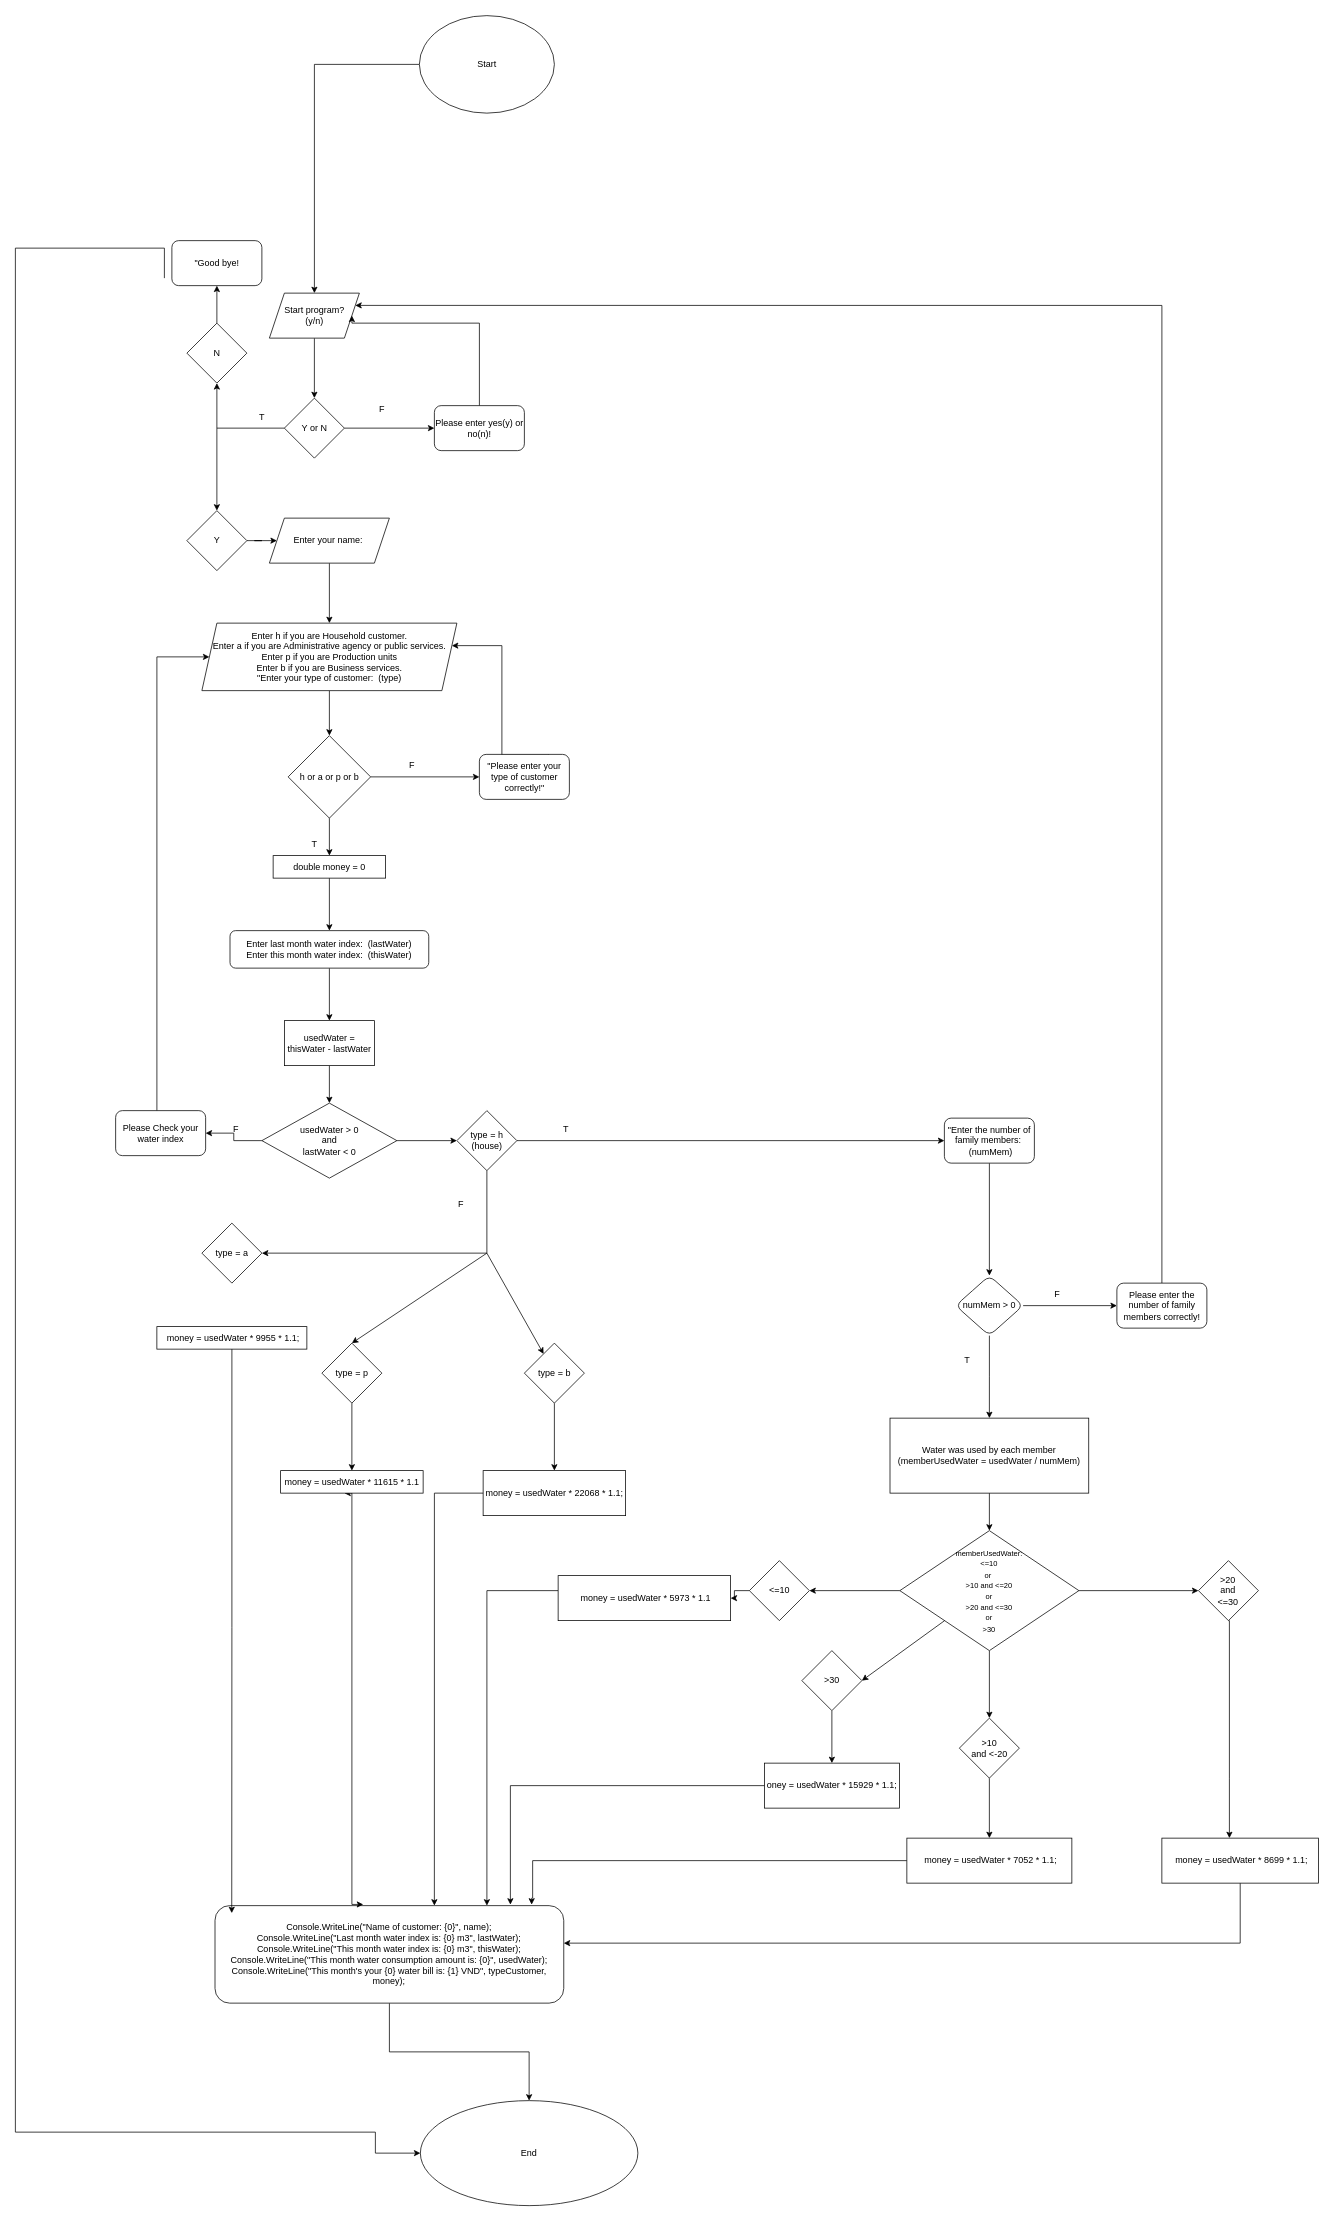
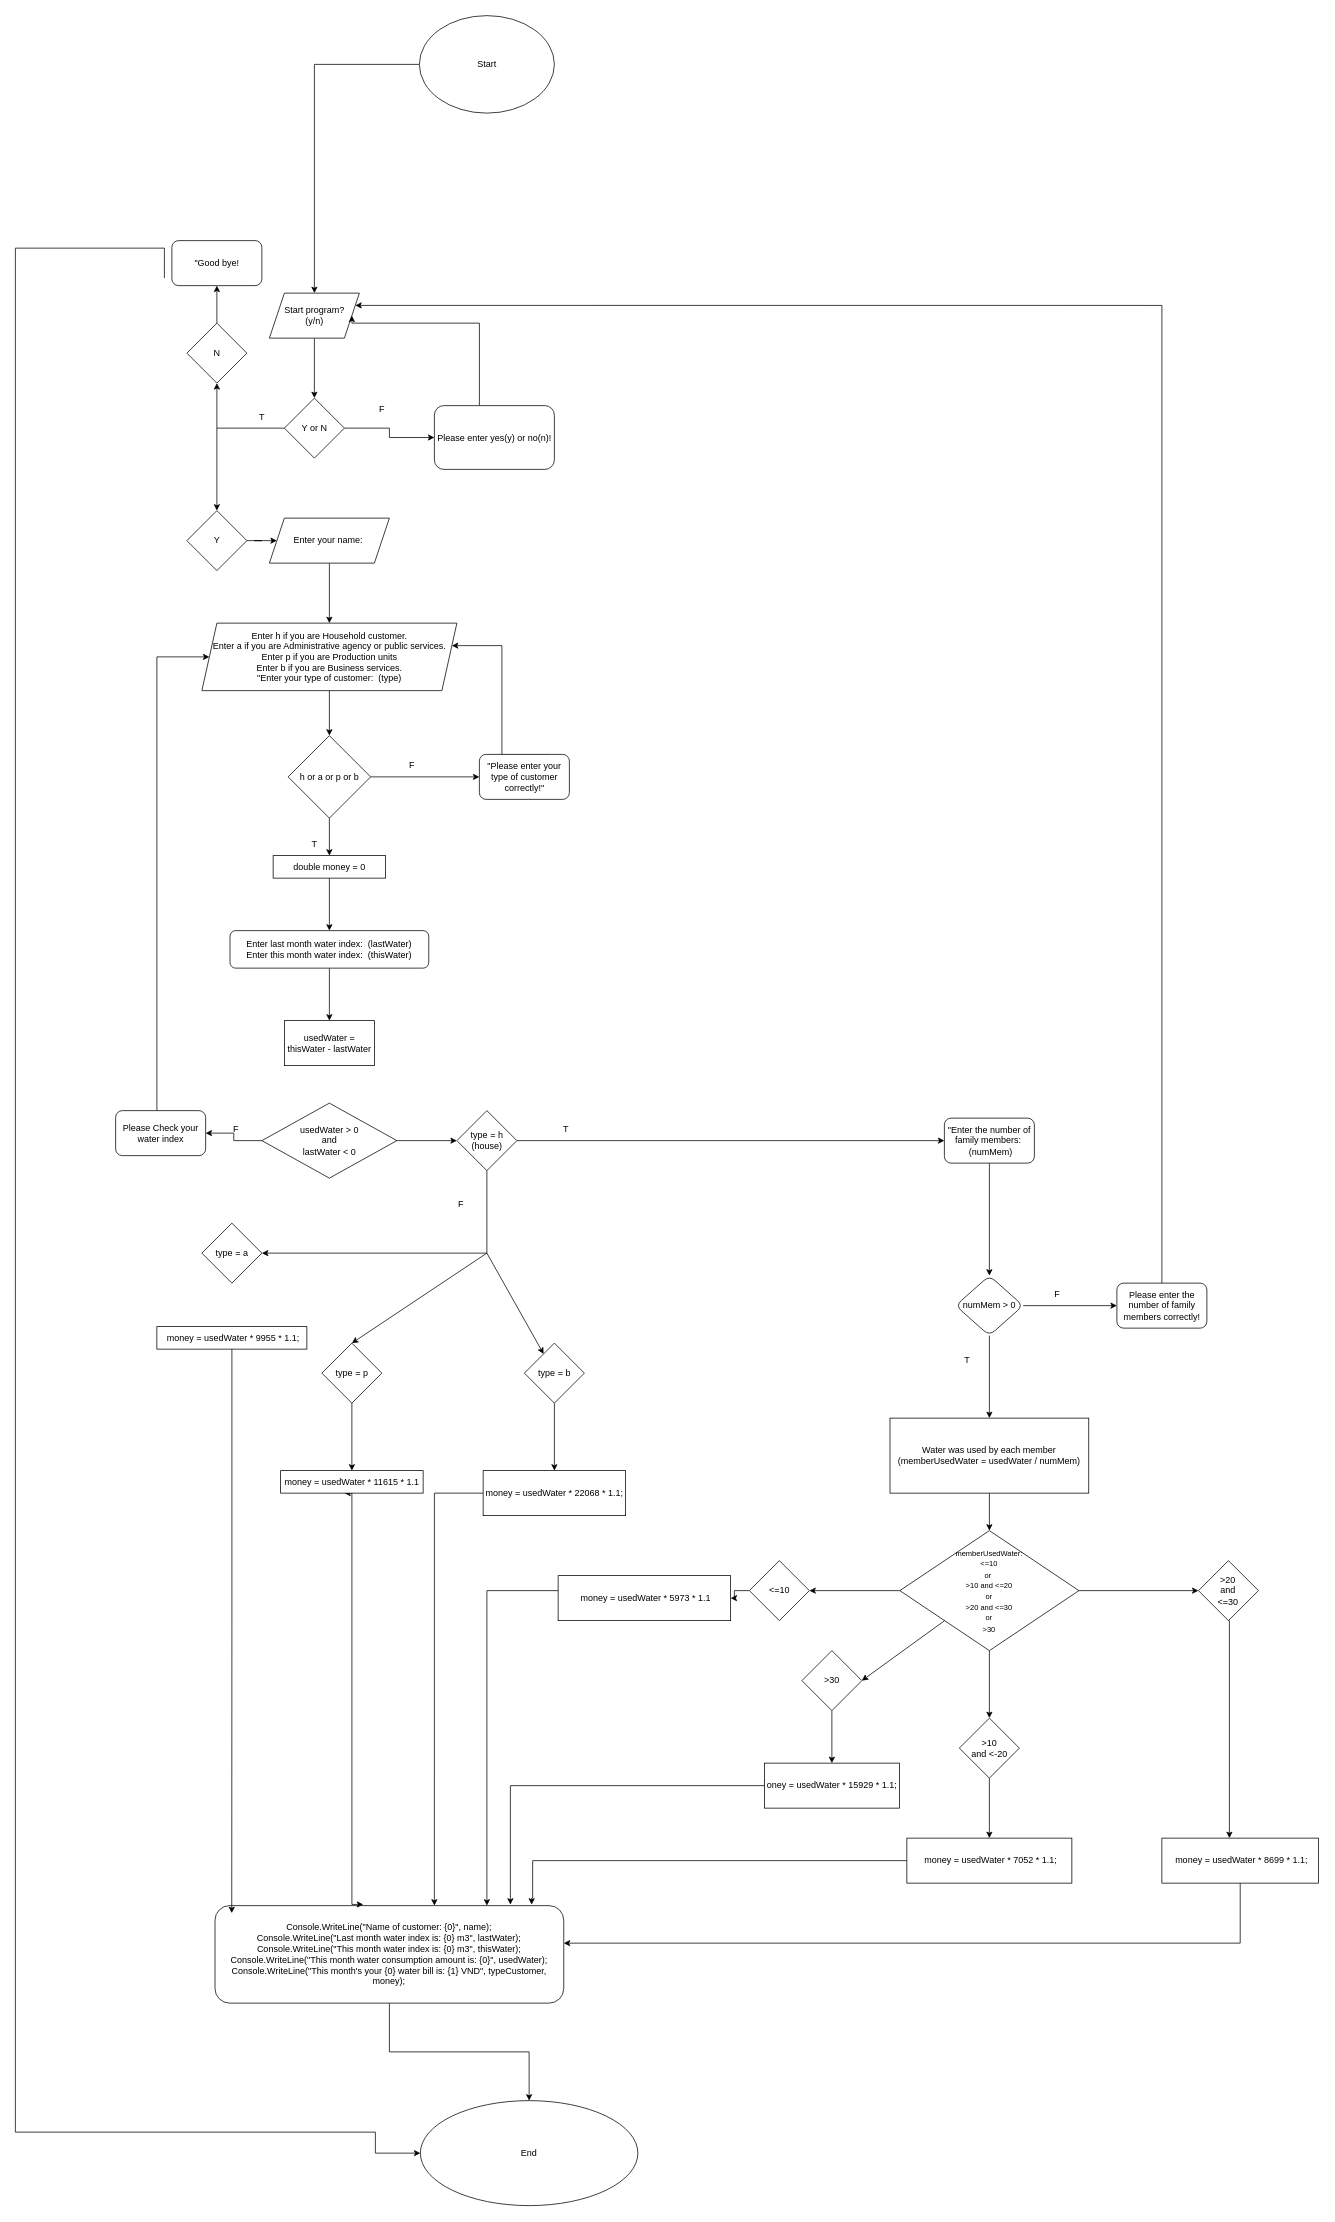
node "Please enter yes(y) or no(n)!": size 90x45 -> 120x64
edge "usedWater = thisWater - lastWater" -> "usedWater > 0 and lastWater < 0": removed
